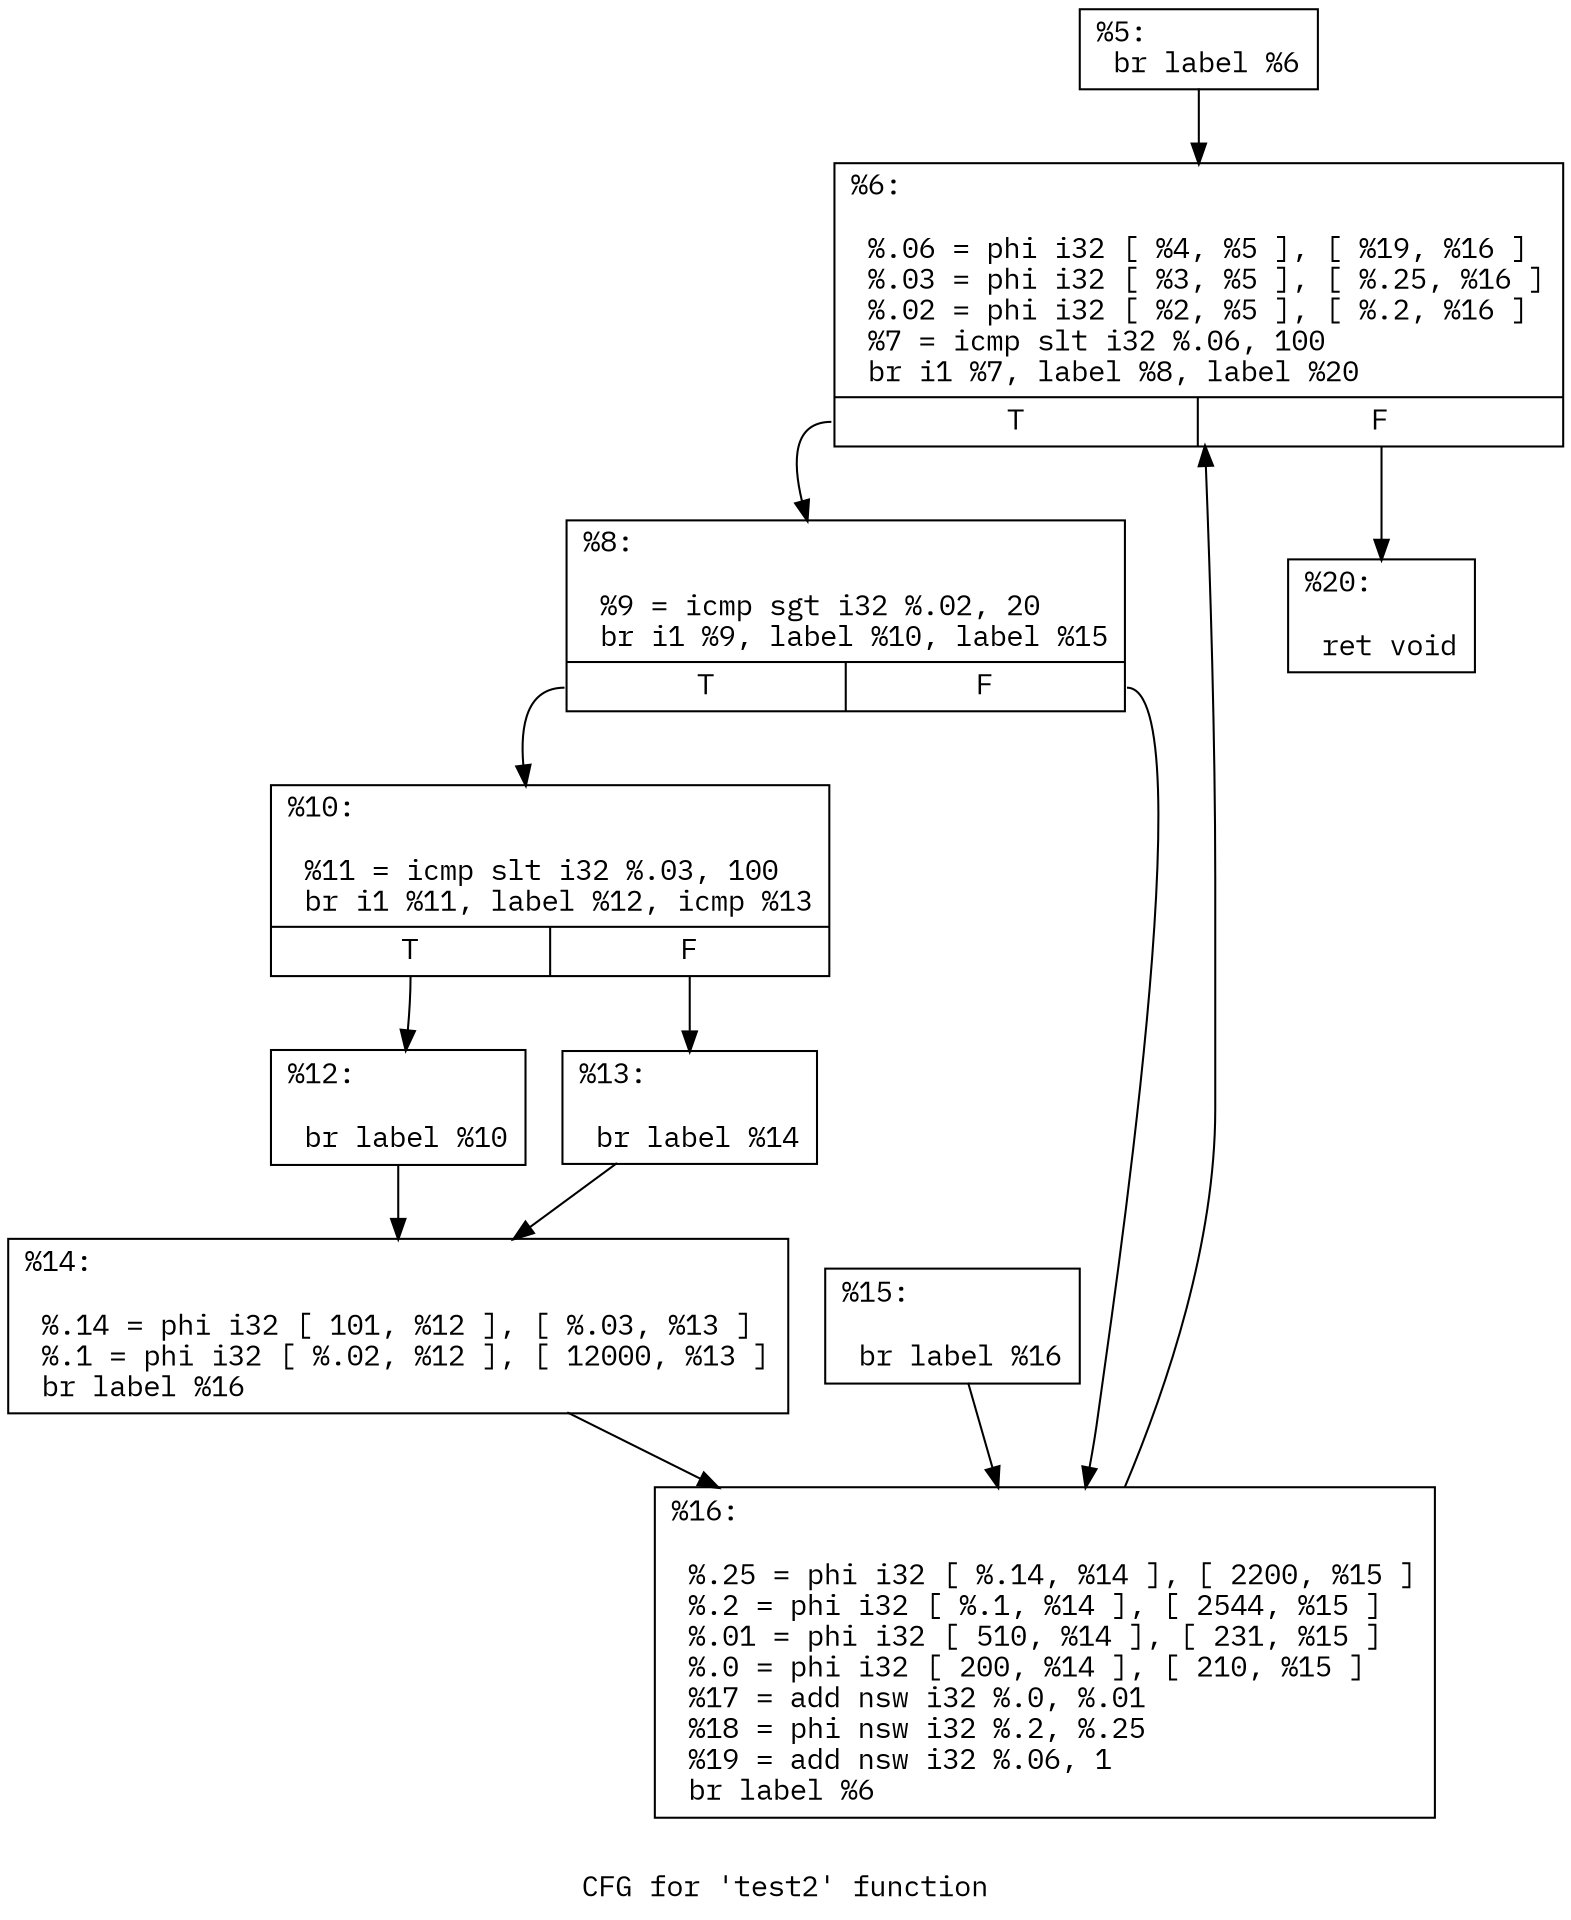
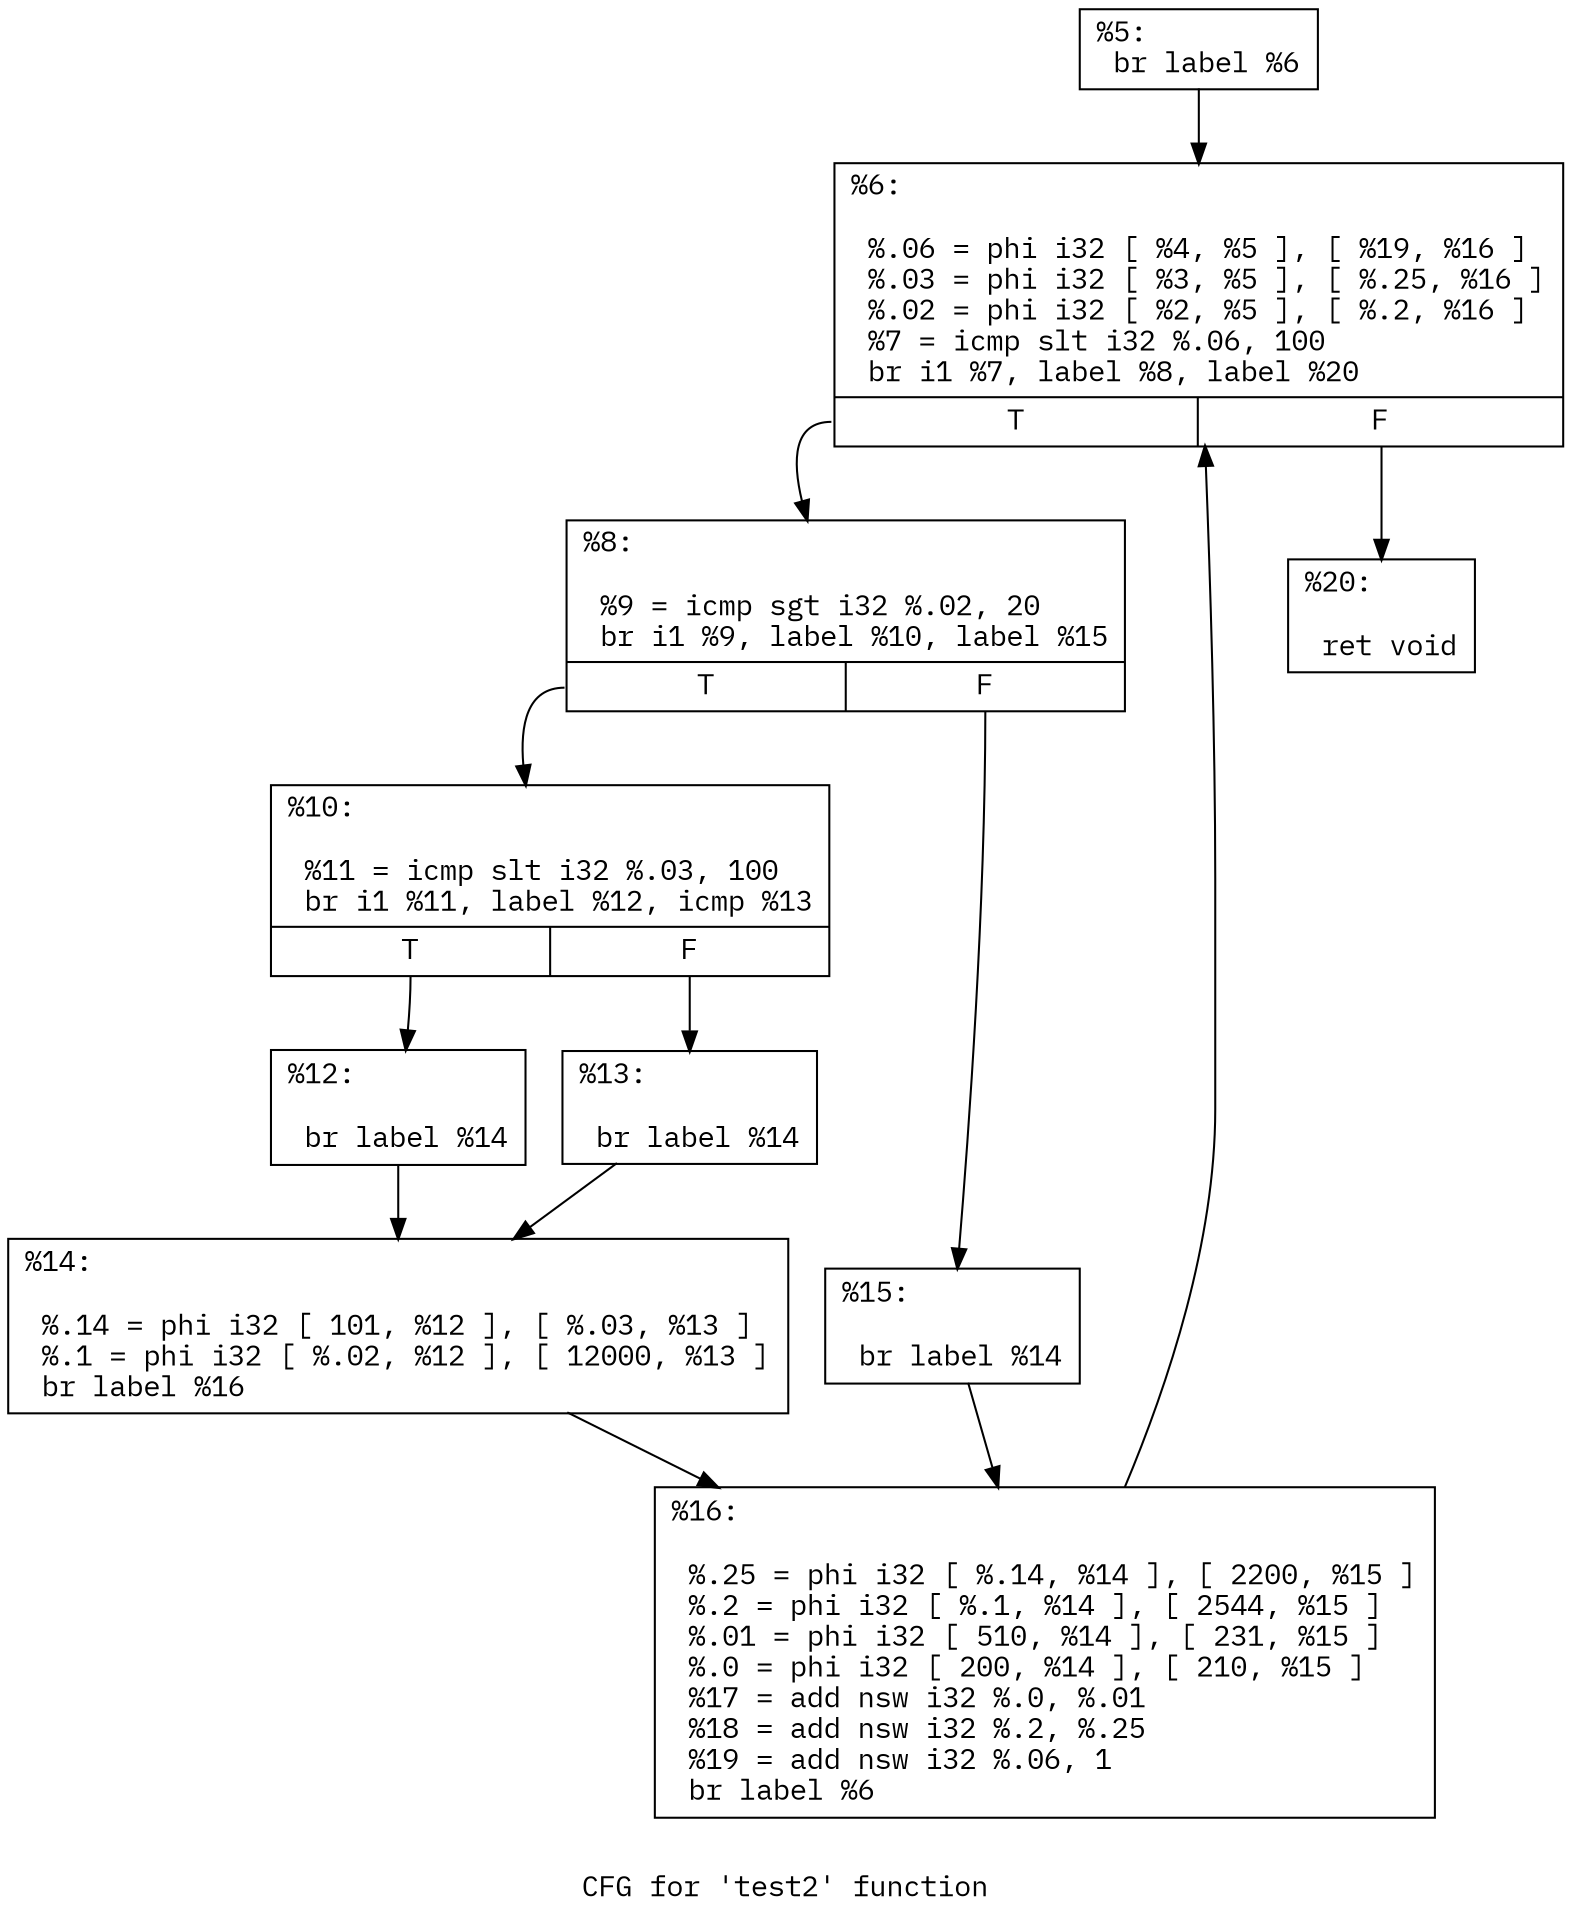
edge "%8:" -> "%16:": now "%8:" -> "%15:"
node "%12:": text "br label %10" -> "br label %14"
node "%15:": text "br label %16" -> "br label %14"
node "%16:": text "%18 = phi nsw i32 %.2, %.25" -> "%18 = add nsw i32 %.2, %.25"
